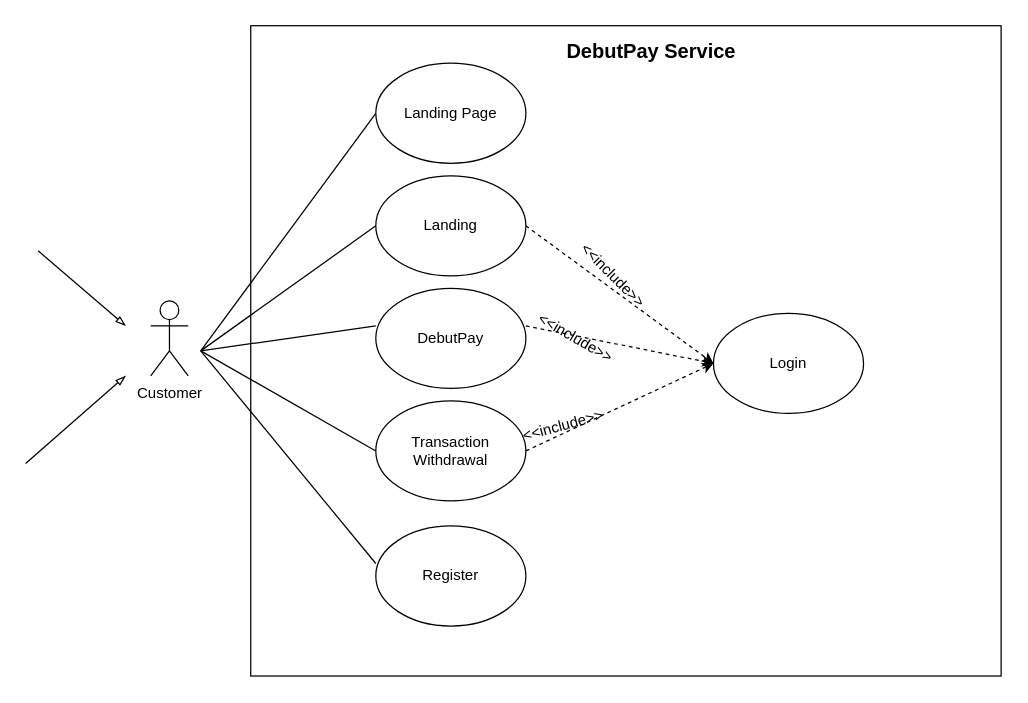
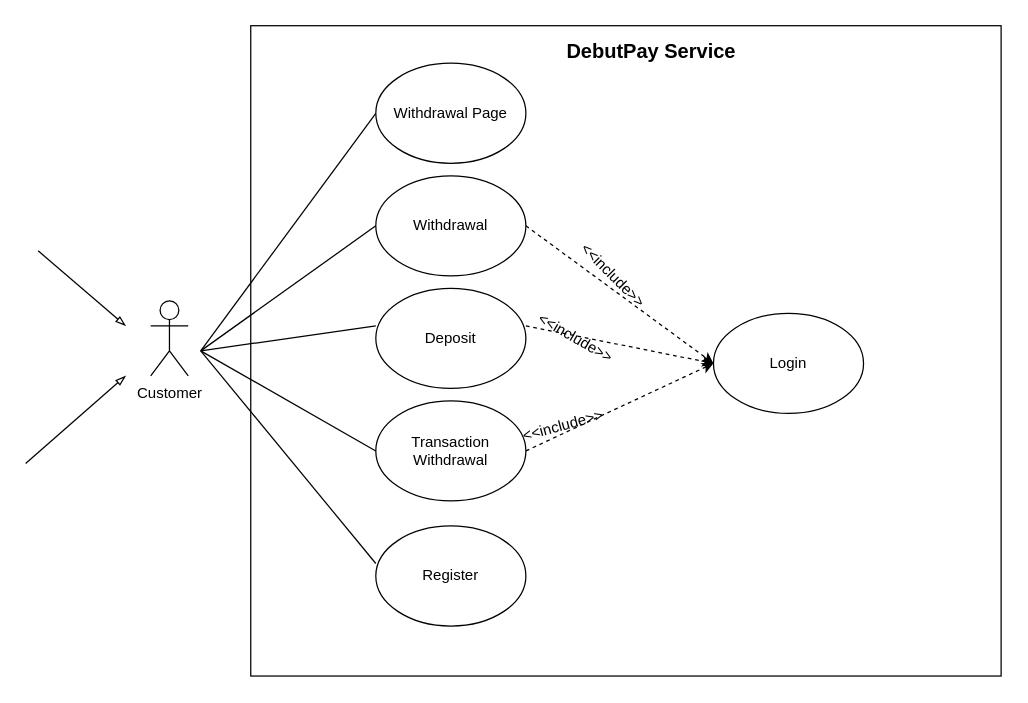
node "Landing Page": label "Landing Page" -> "Withdrawal Page"
node "Landing": label "Landing" -> "Withdrawal"
node "DebutPay": label "DebutPay" -> "Deposit"
